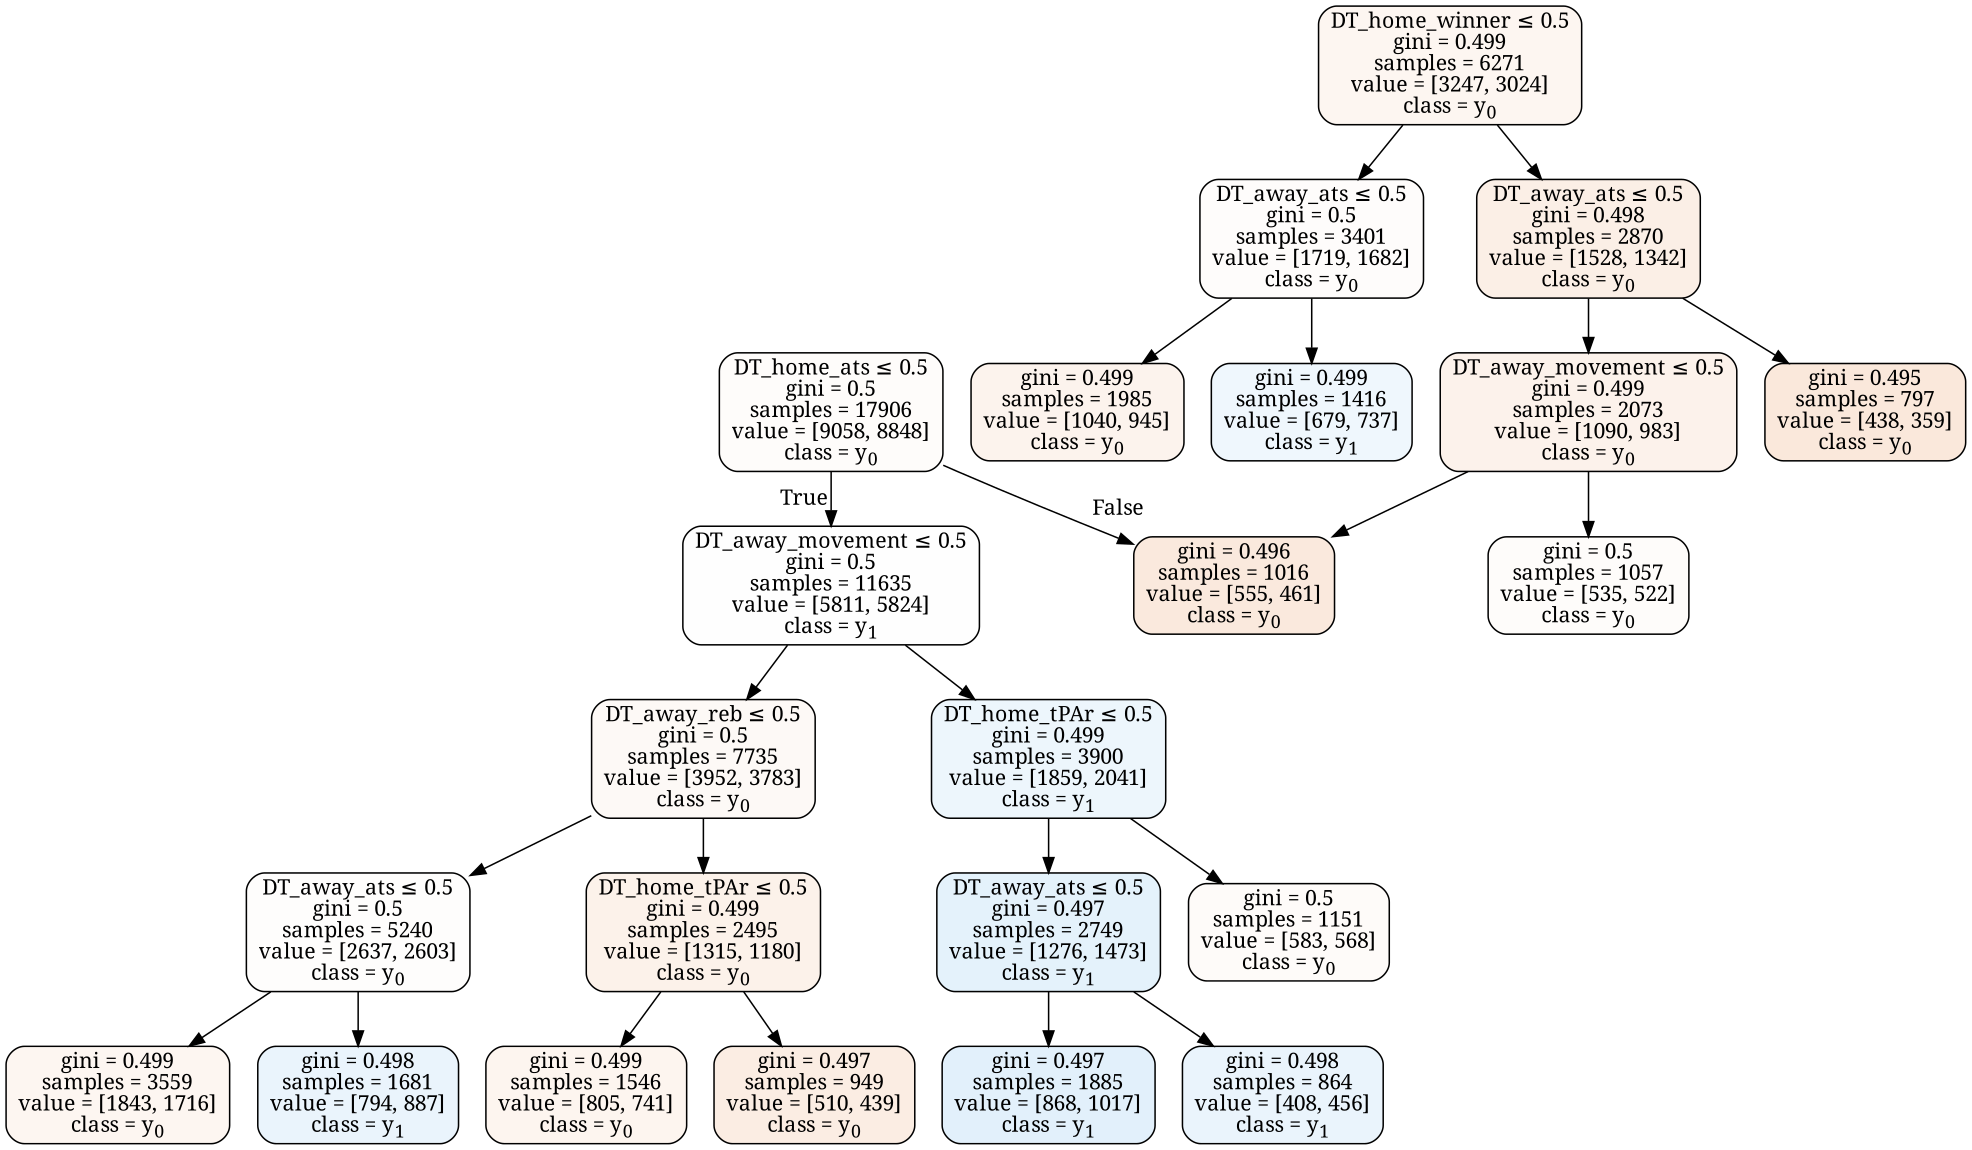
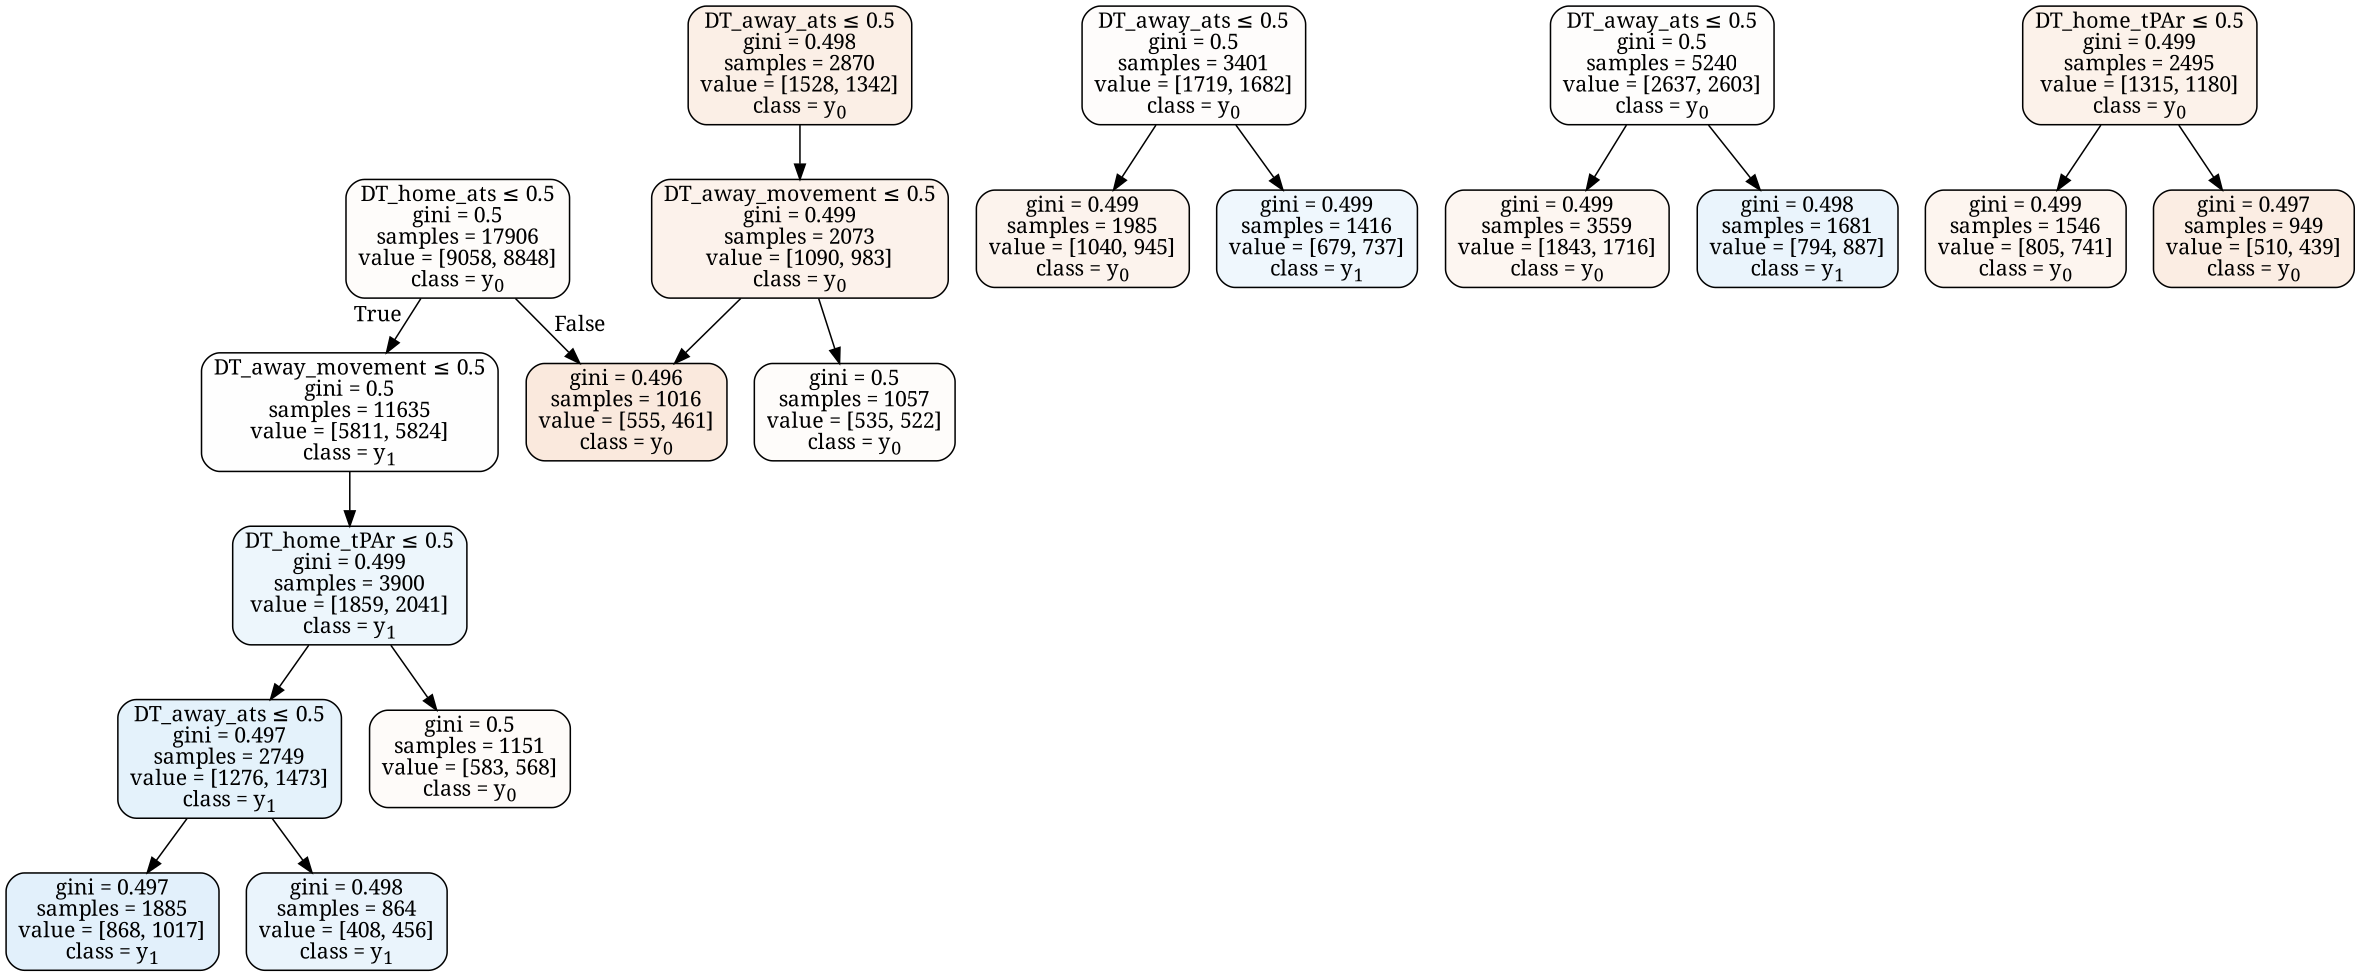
node "DT_home_winner ≤ 0.5": removed
node "gini = 0.495": removed
node "DT_away_reb ≤ 0.5": removed
